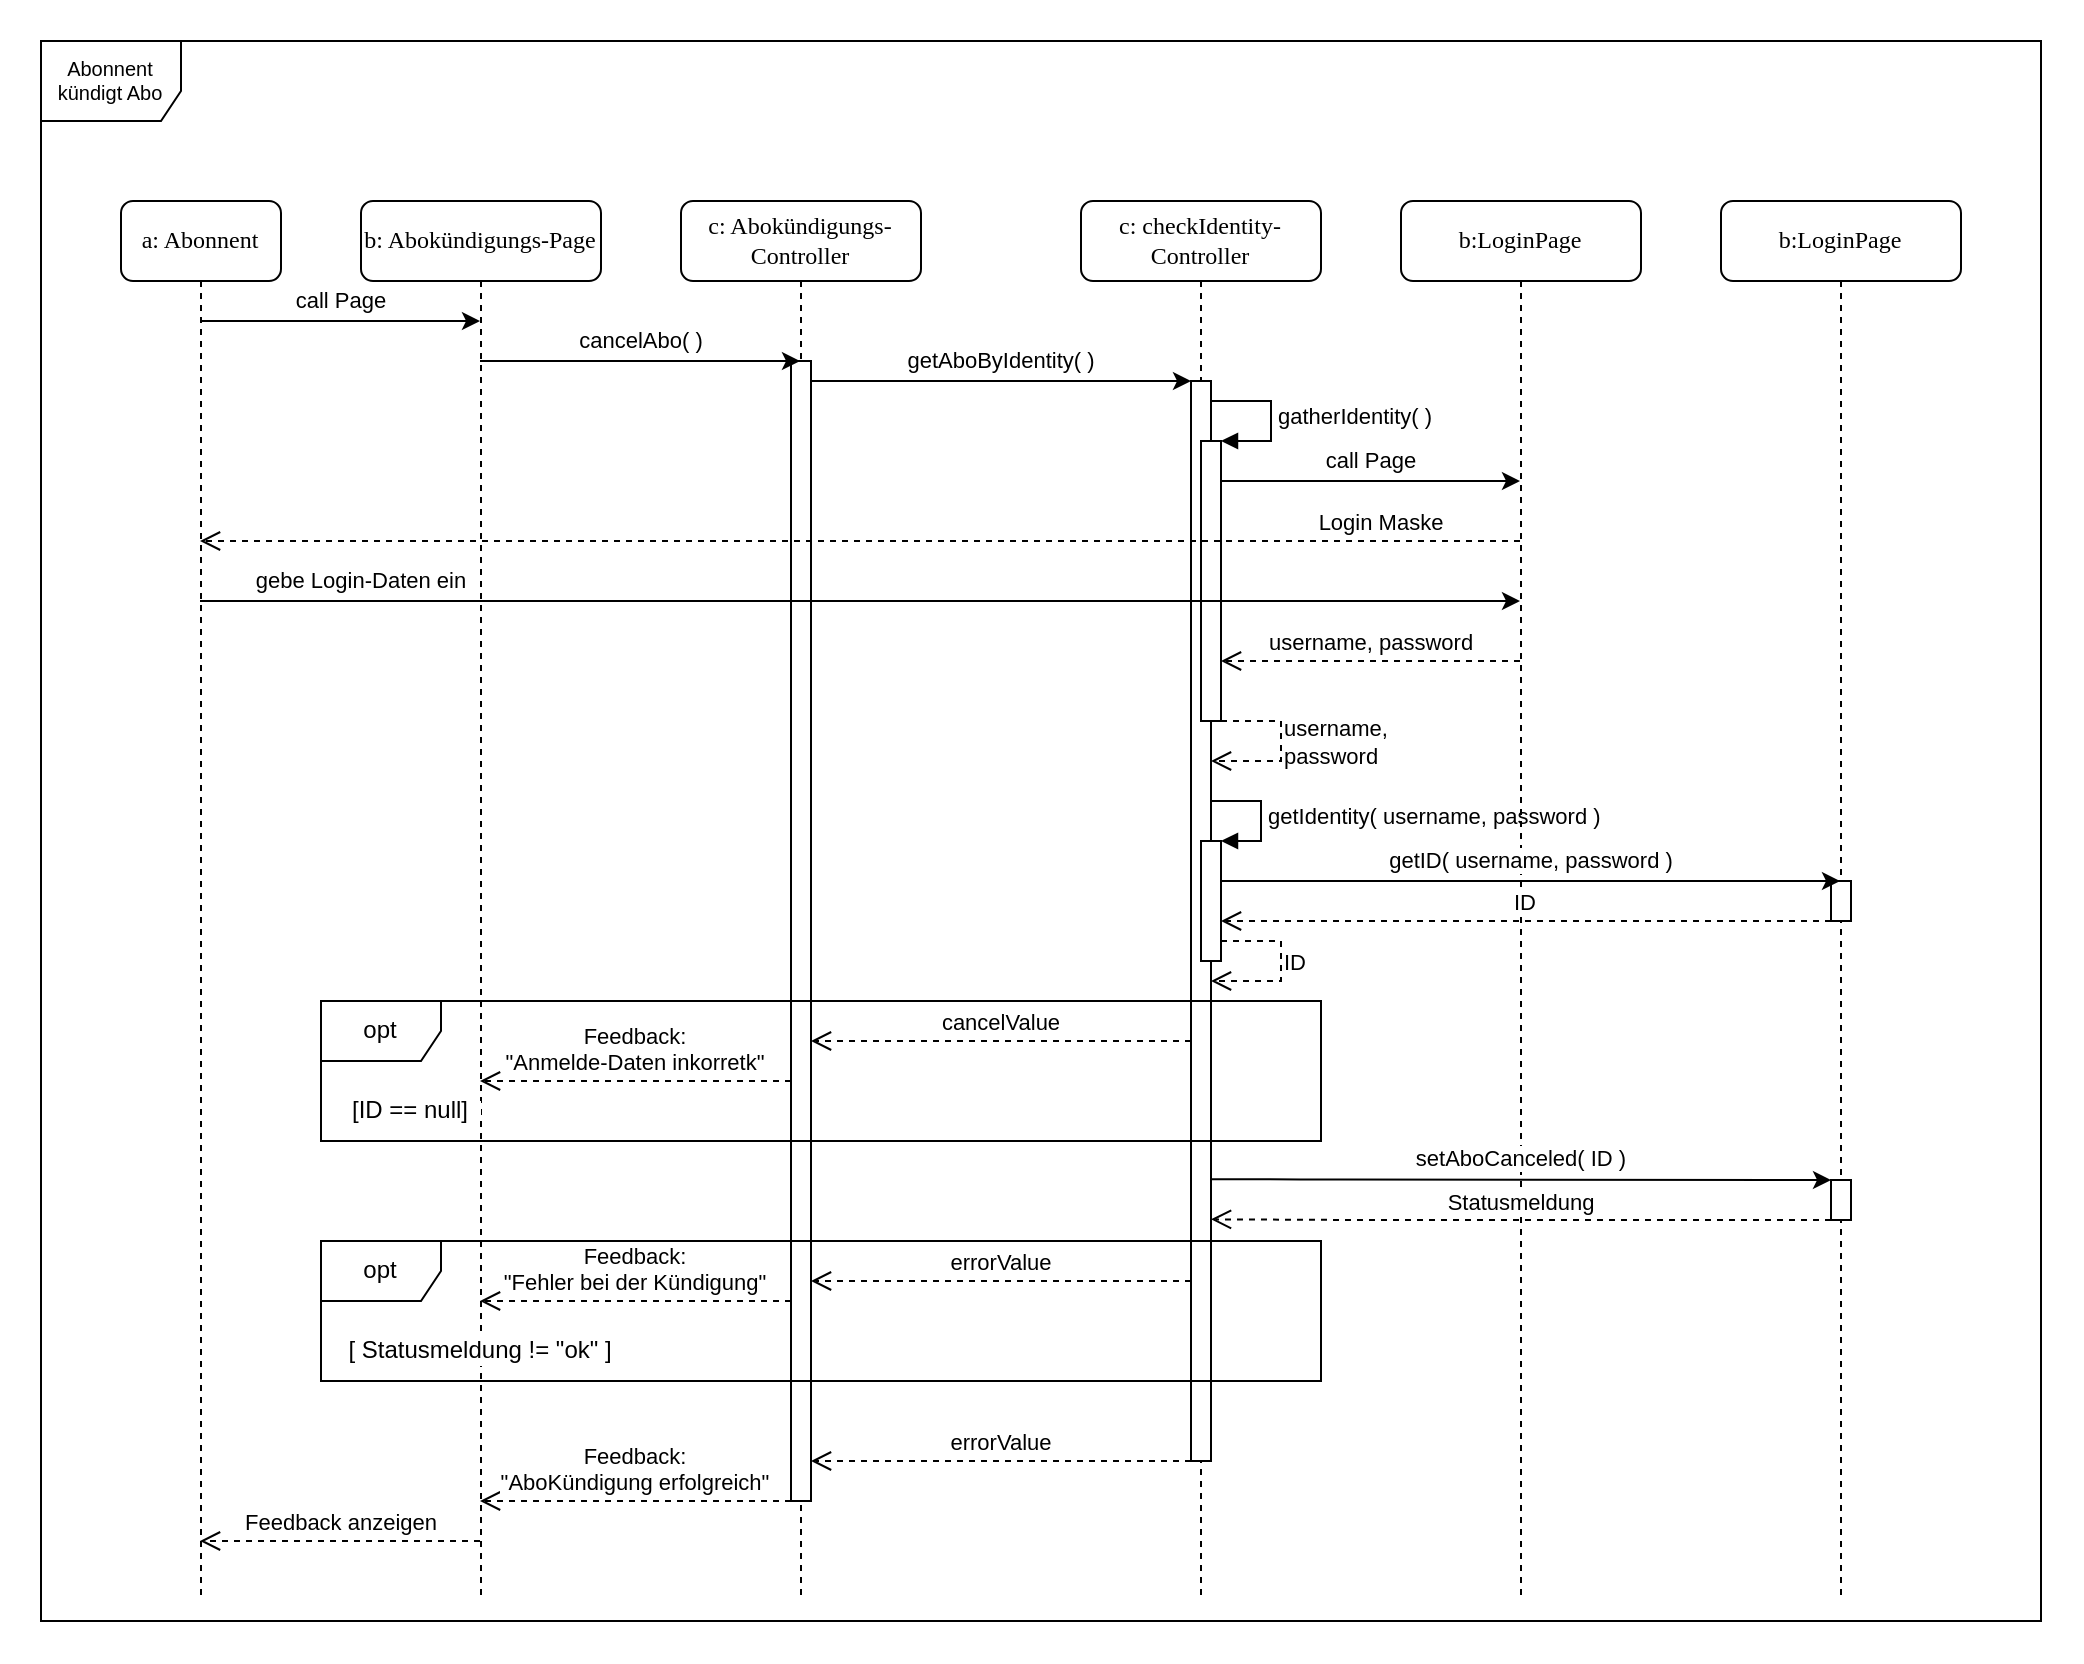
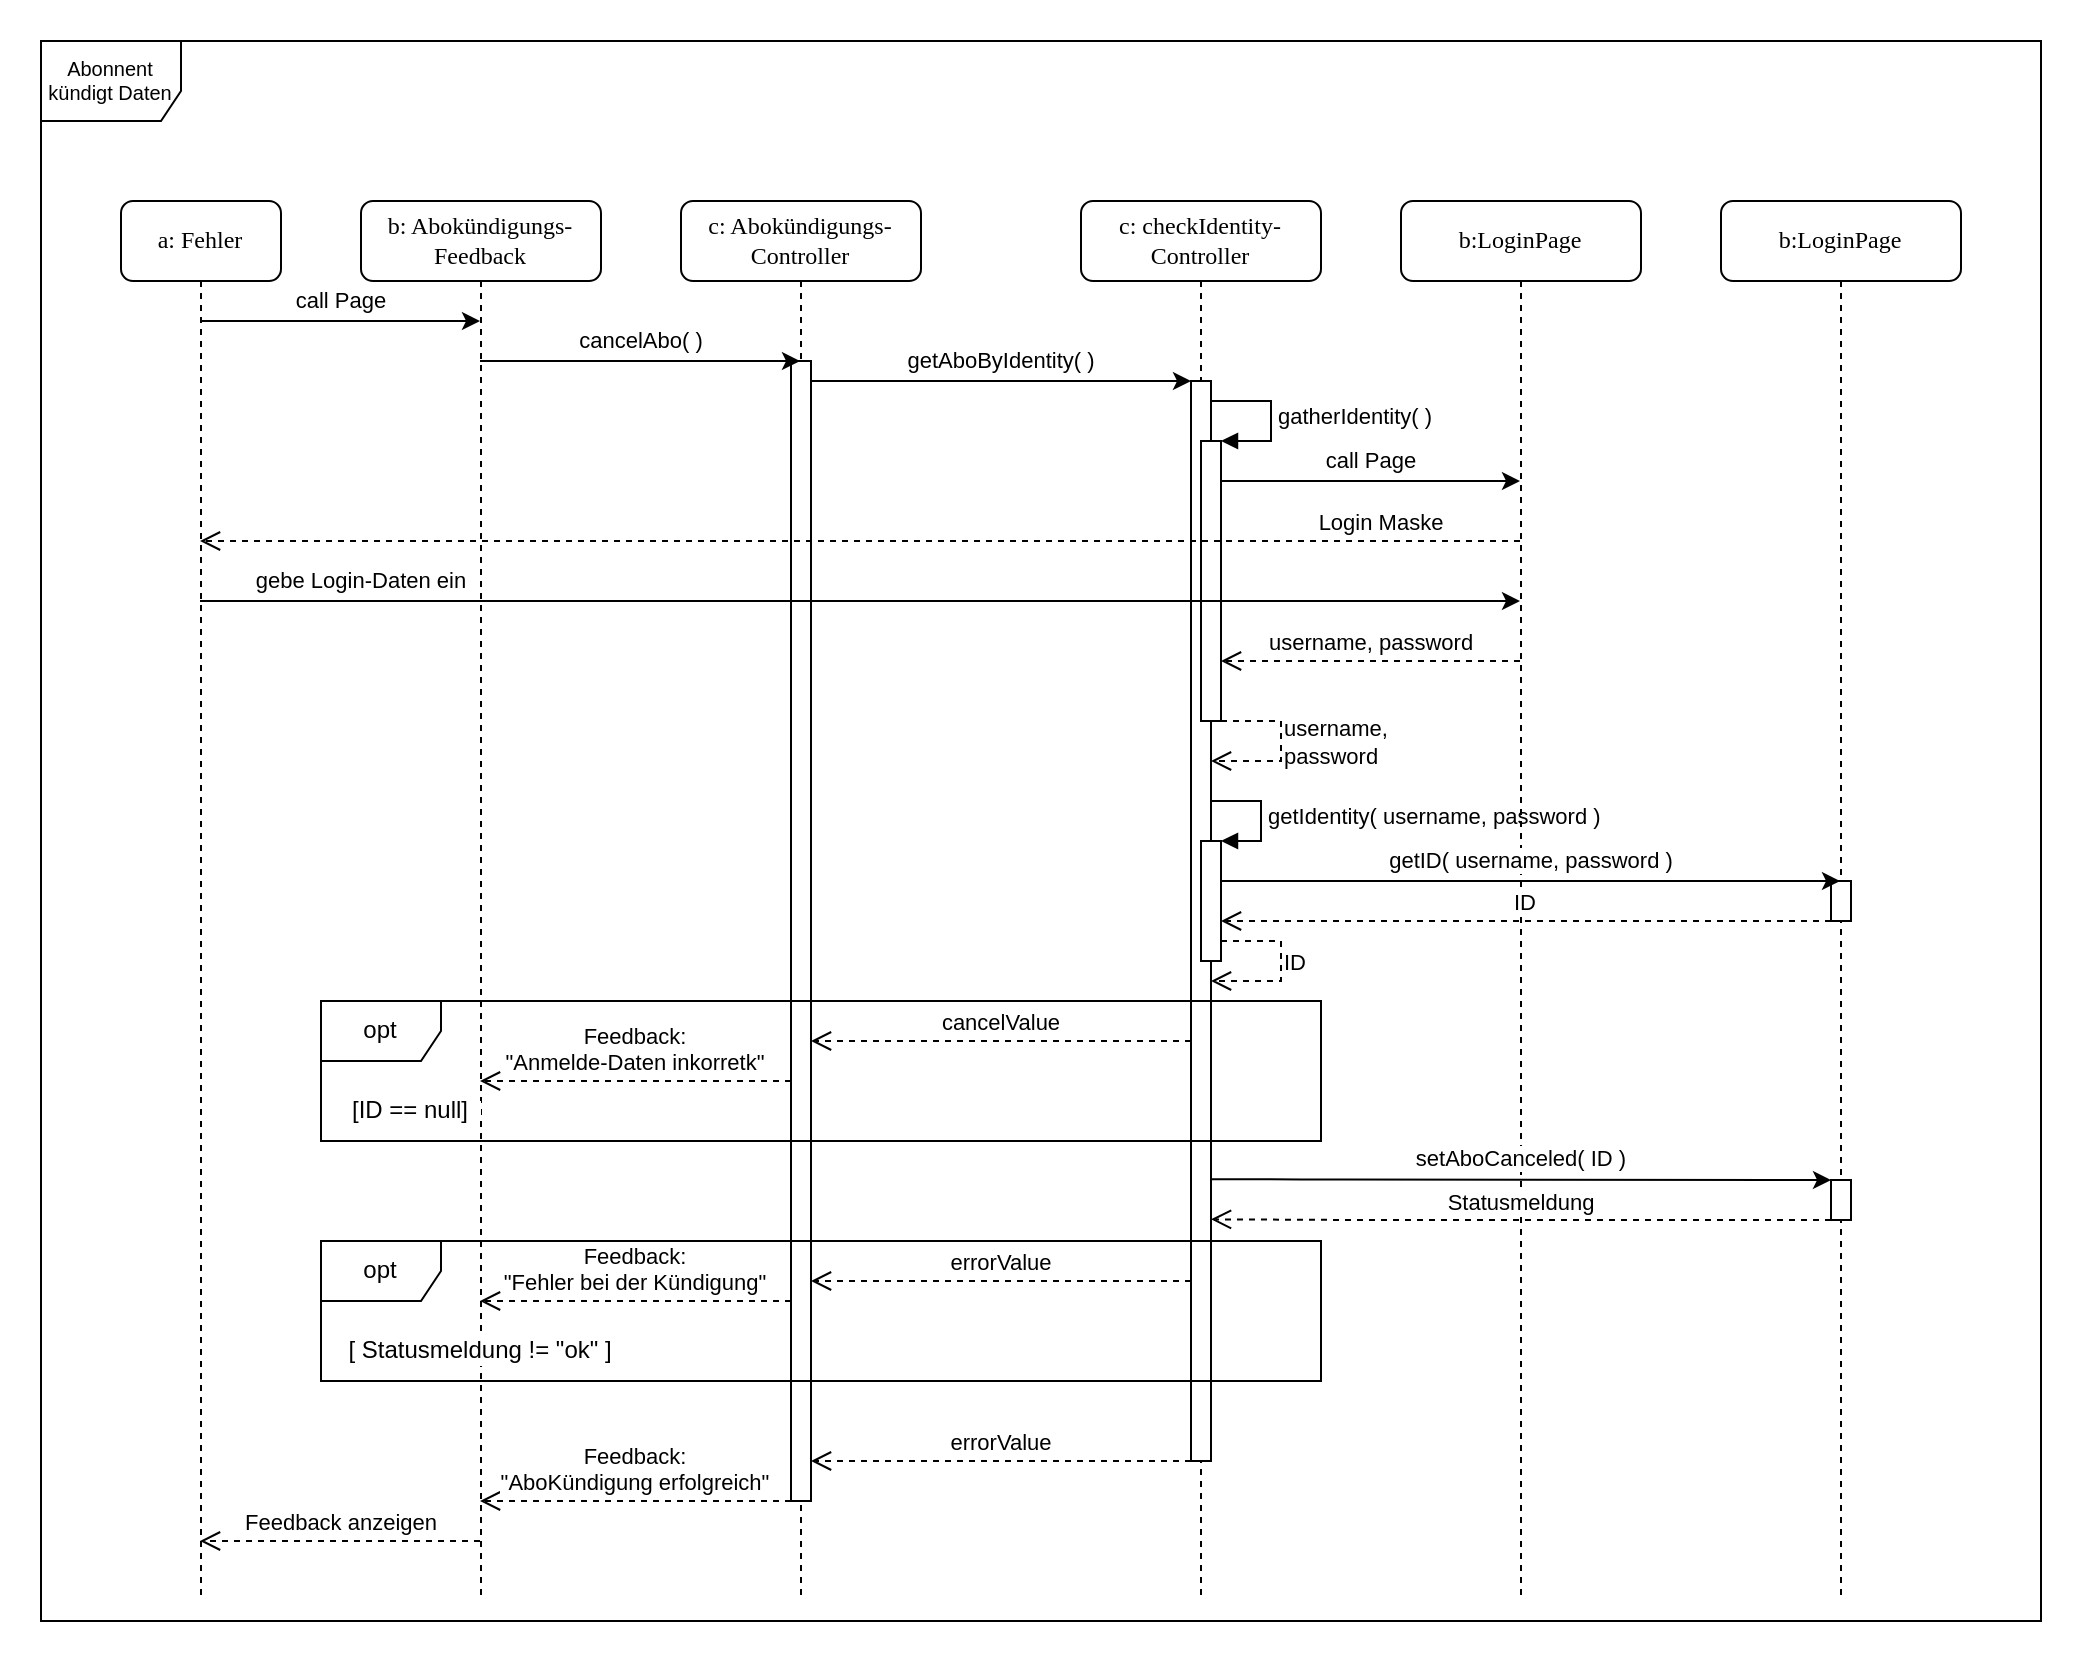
node "Abonnent kündigt Abo": label "Abonnent kündigt Abo" -> "Abonnent kündigt Daten"
node "a: Abonnent": label "a: Abonnent" -> "a: Fehler"
node "b: Abokündigungs-Page": label "b: Abokündigungs-Page" -> "b: Abokündigungs-Feedback"
